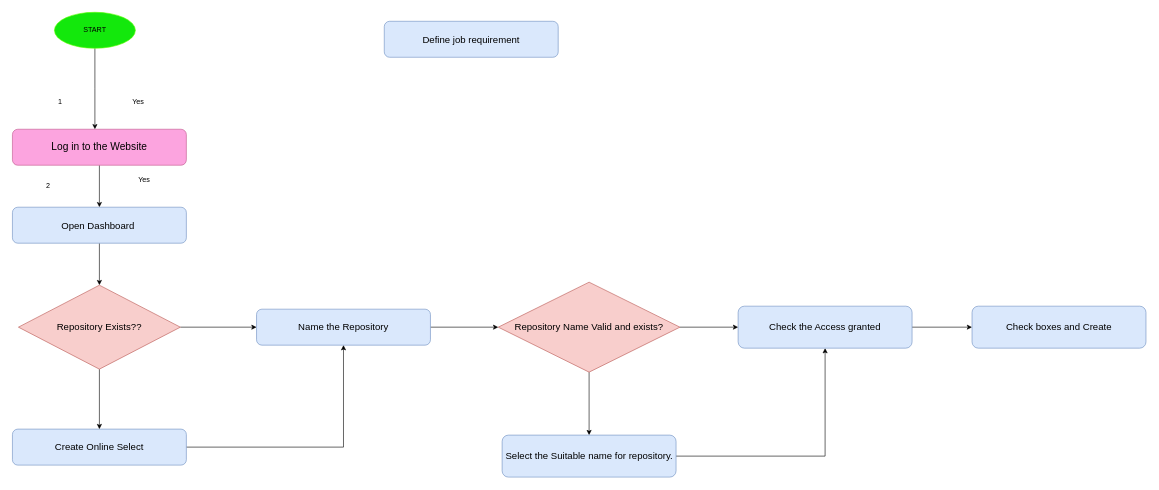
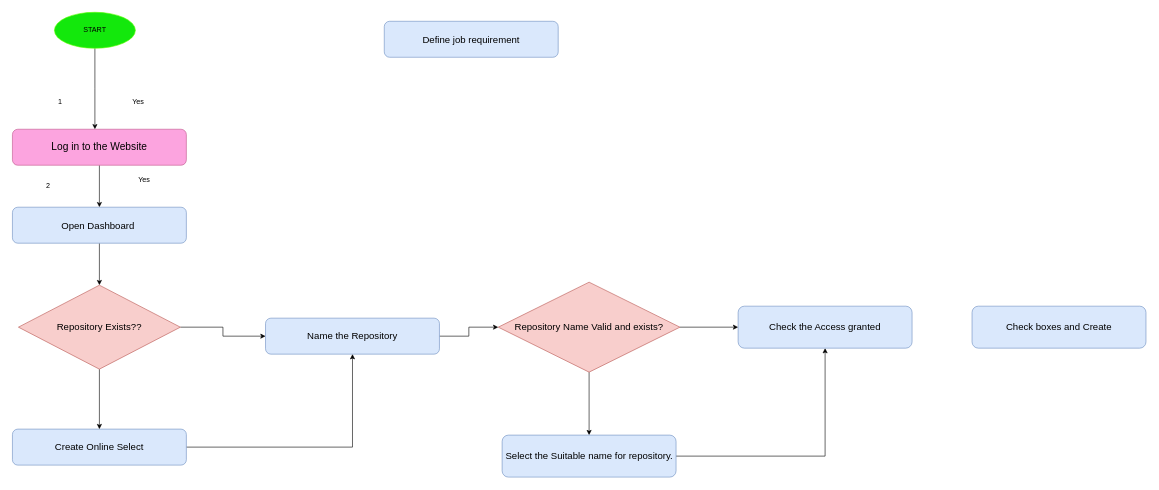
node "Name the Repository": moved (344, 327) -> (353, 336)
edge "Check the Access granted" -> "Check boxes and Create": removed
